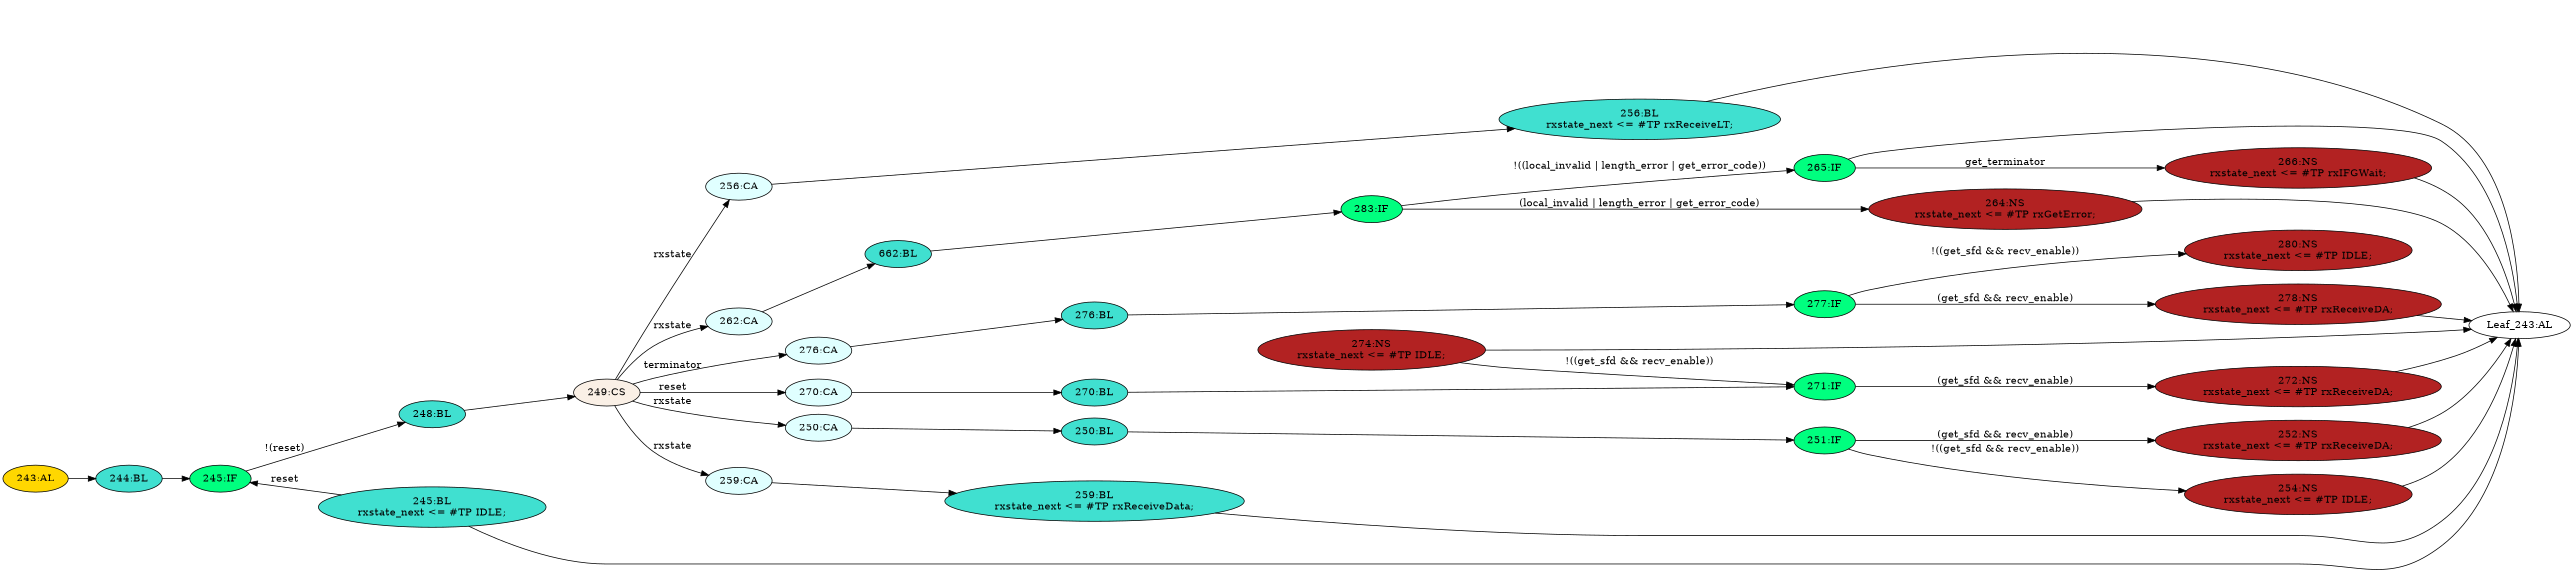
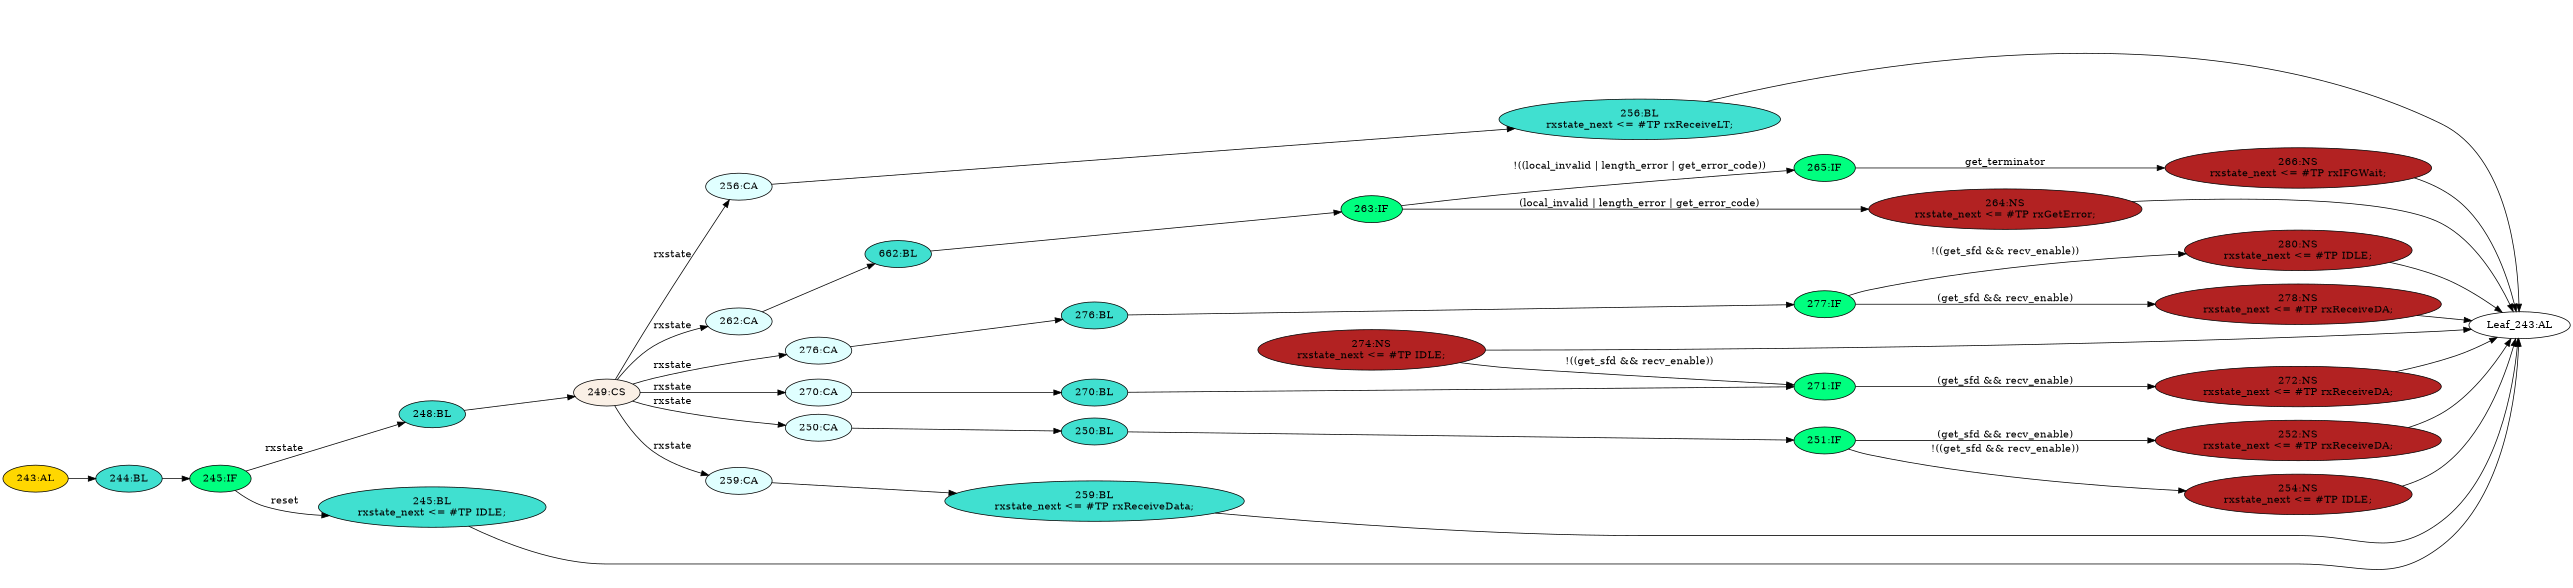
edge "265:IF" -> "Leaf_243:AL": now "280:NS rxstate_next <= #TP IDLE;" -> "Leaf_243:AL"
node "283:IF": label "283:IF" -> "263:IF"
edge "249:CS" -> "276:CA": label "terminator" -> "rxstate"
edge "249:CS" -> "270:CA": label "reset" -> "rxstate"
edge "245:IF" -> "248:BL": label "!(reset)" -> "rxstate"
edge "245:BL rxstate_next <= #TP IDLE;" -> "245:IF": reversed
